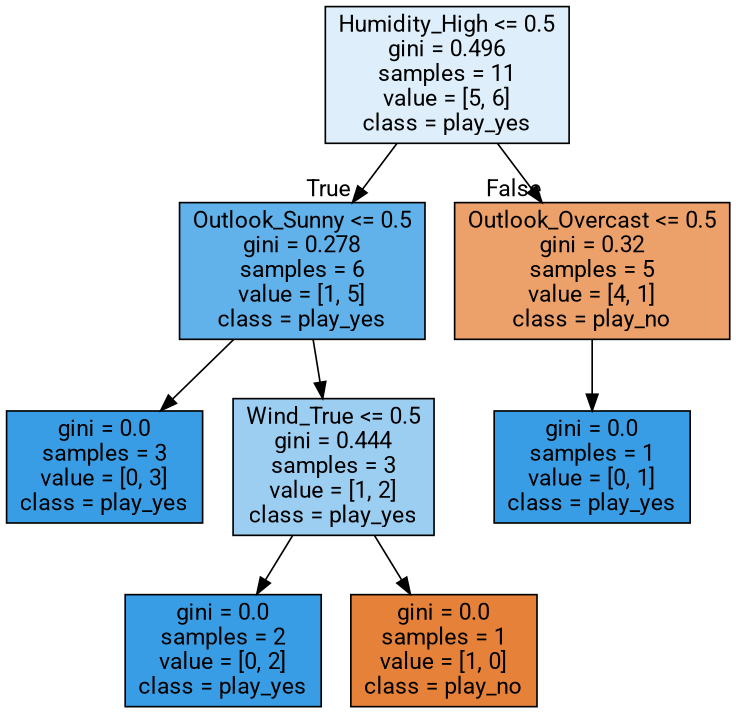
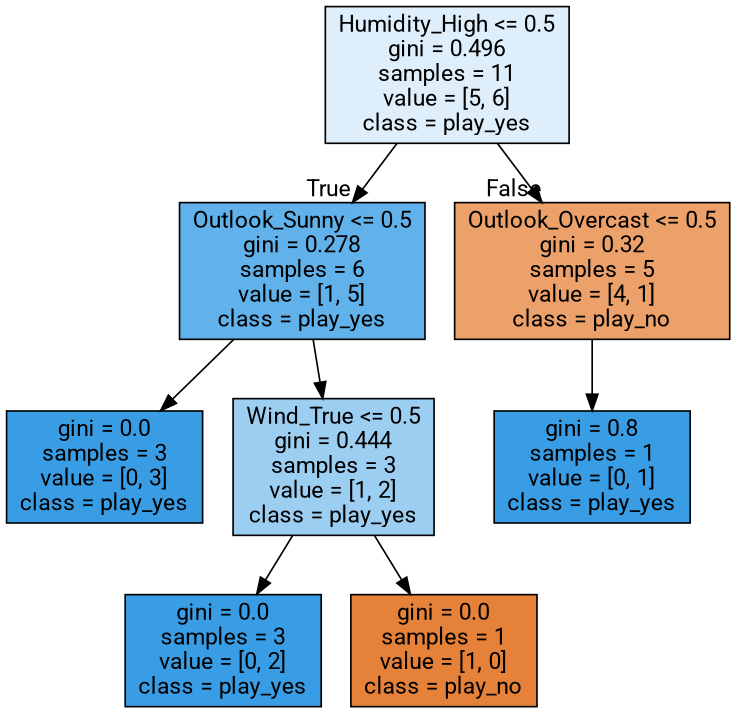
node "gini = 0.0 samples = 1 value = [0, 1] class = play_yes": label "gini = 0.0 samples = 1 value = [0, 1] class = play_yes" -> "gini = 0.8 samples = 1 value = [0, 1] class = play_yes"
node "gini = 0.0 samples = 2 value = [0, 2] class = play_yes": label "gini = 0.0 samples = 2 value = [0, 2] class = play_yes" -> "gini = 0.0 samples = 3 value = [0, 2] class = play_yes"
